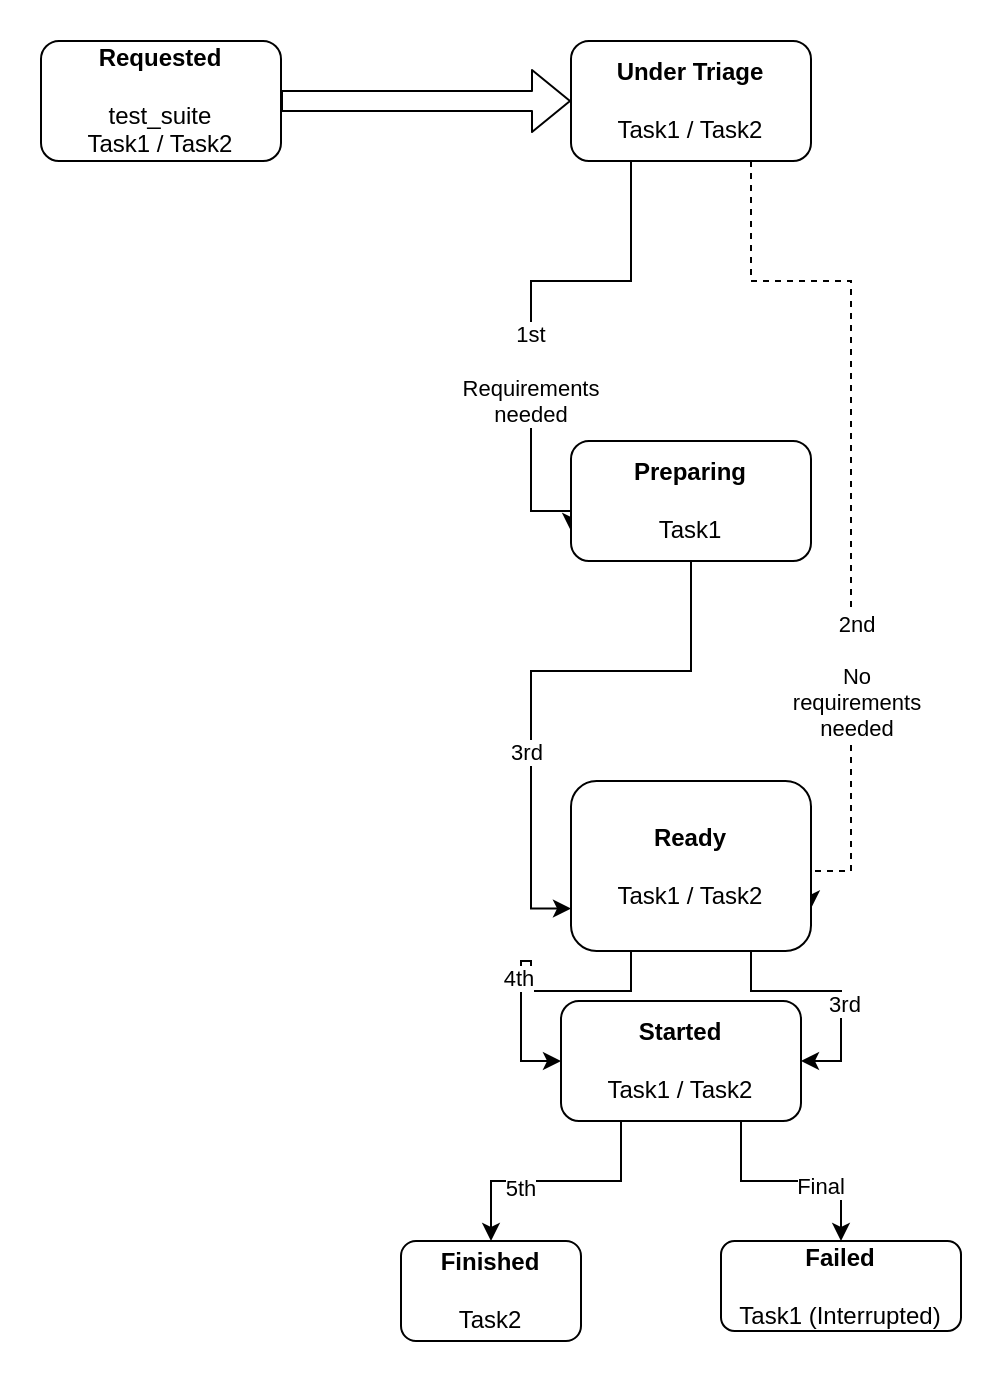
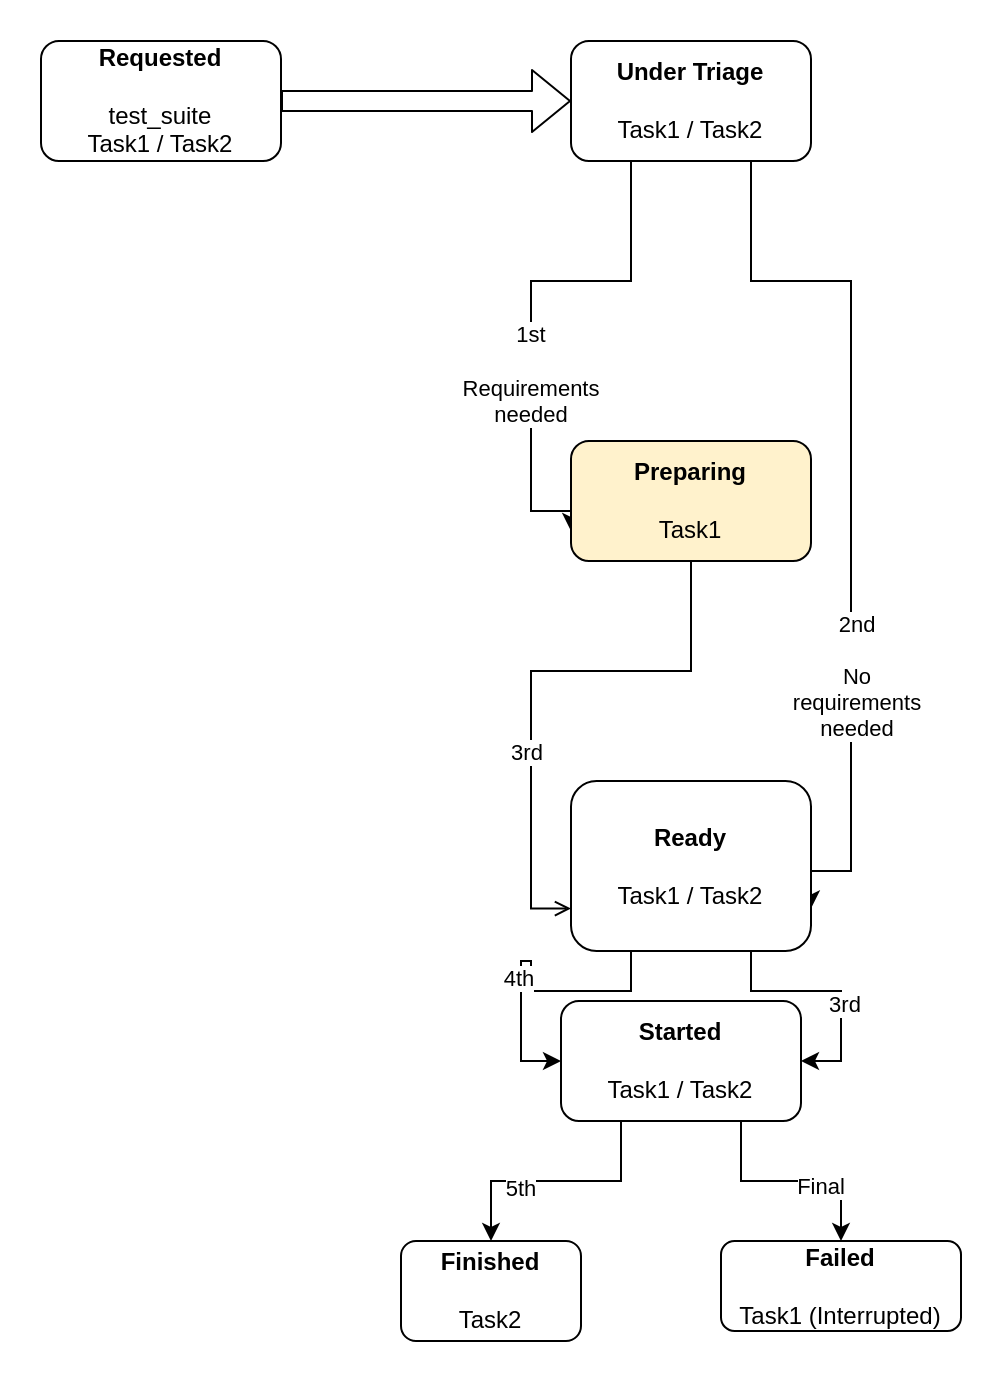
edge "Under Triage Task1 / Task2" -> "Ready Task1 / Task2": style dashed -> solid
node "Preparing Task1": fillcolor #ffffff -> #fff2cc
edge "Preparing Task1" -> "Ready Task1 / Task2": arrowhead classic -> open
